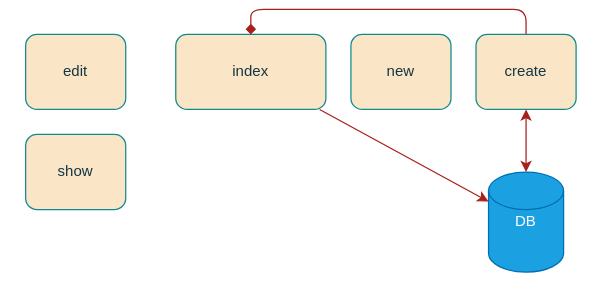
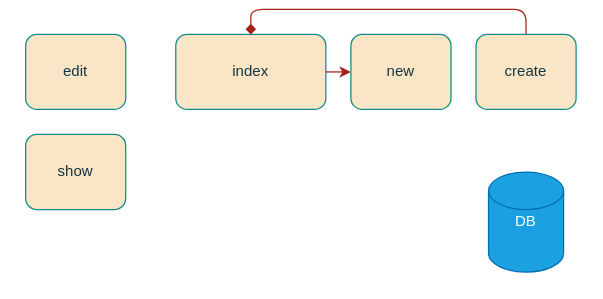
edge "create" -- "DB": removed
edge "index" -> "DB": now "index" -> "new"
